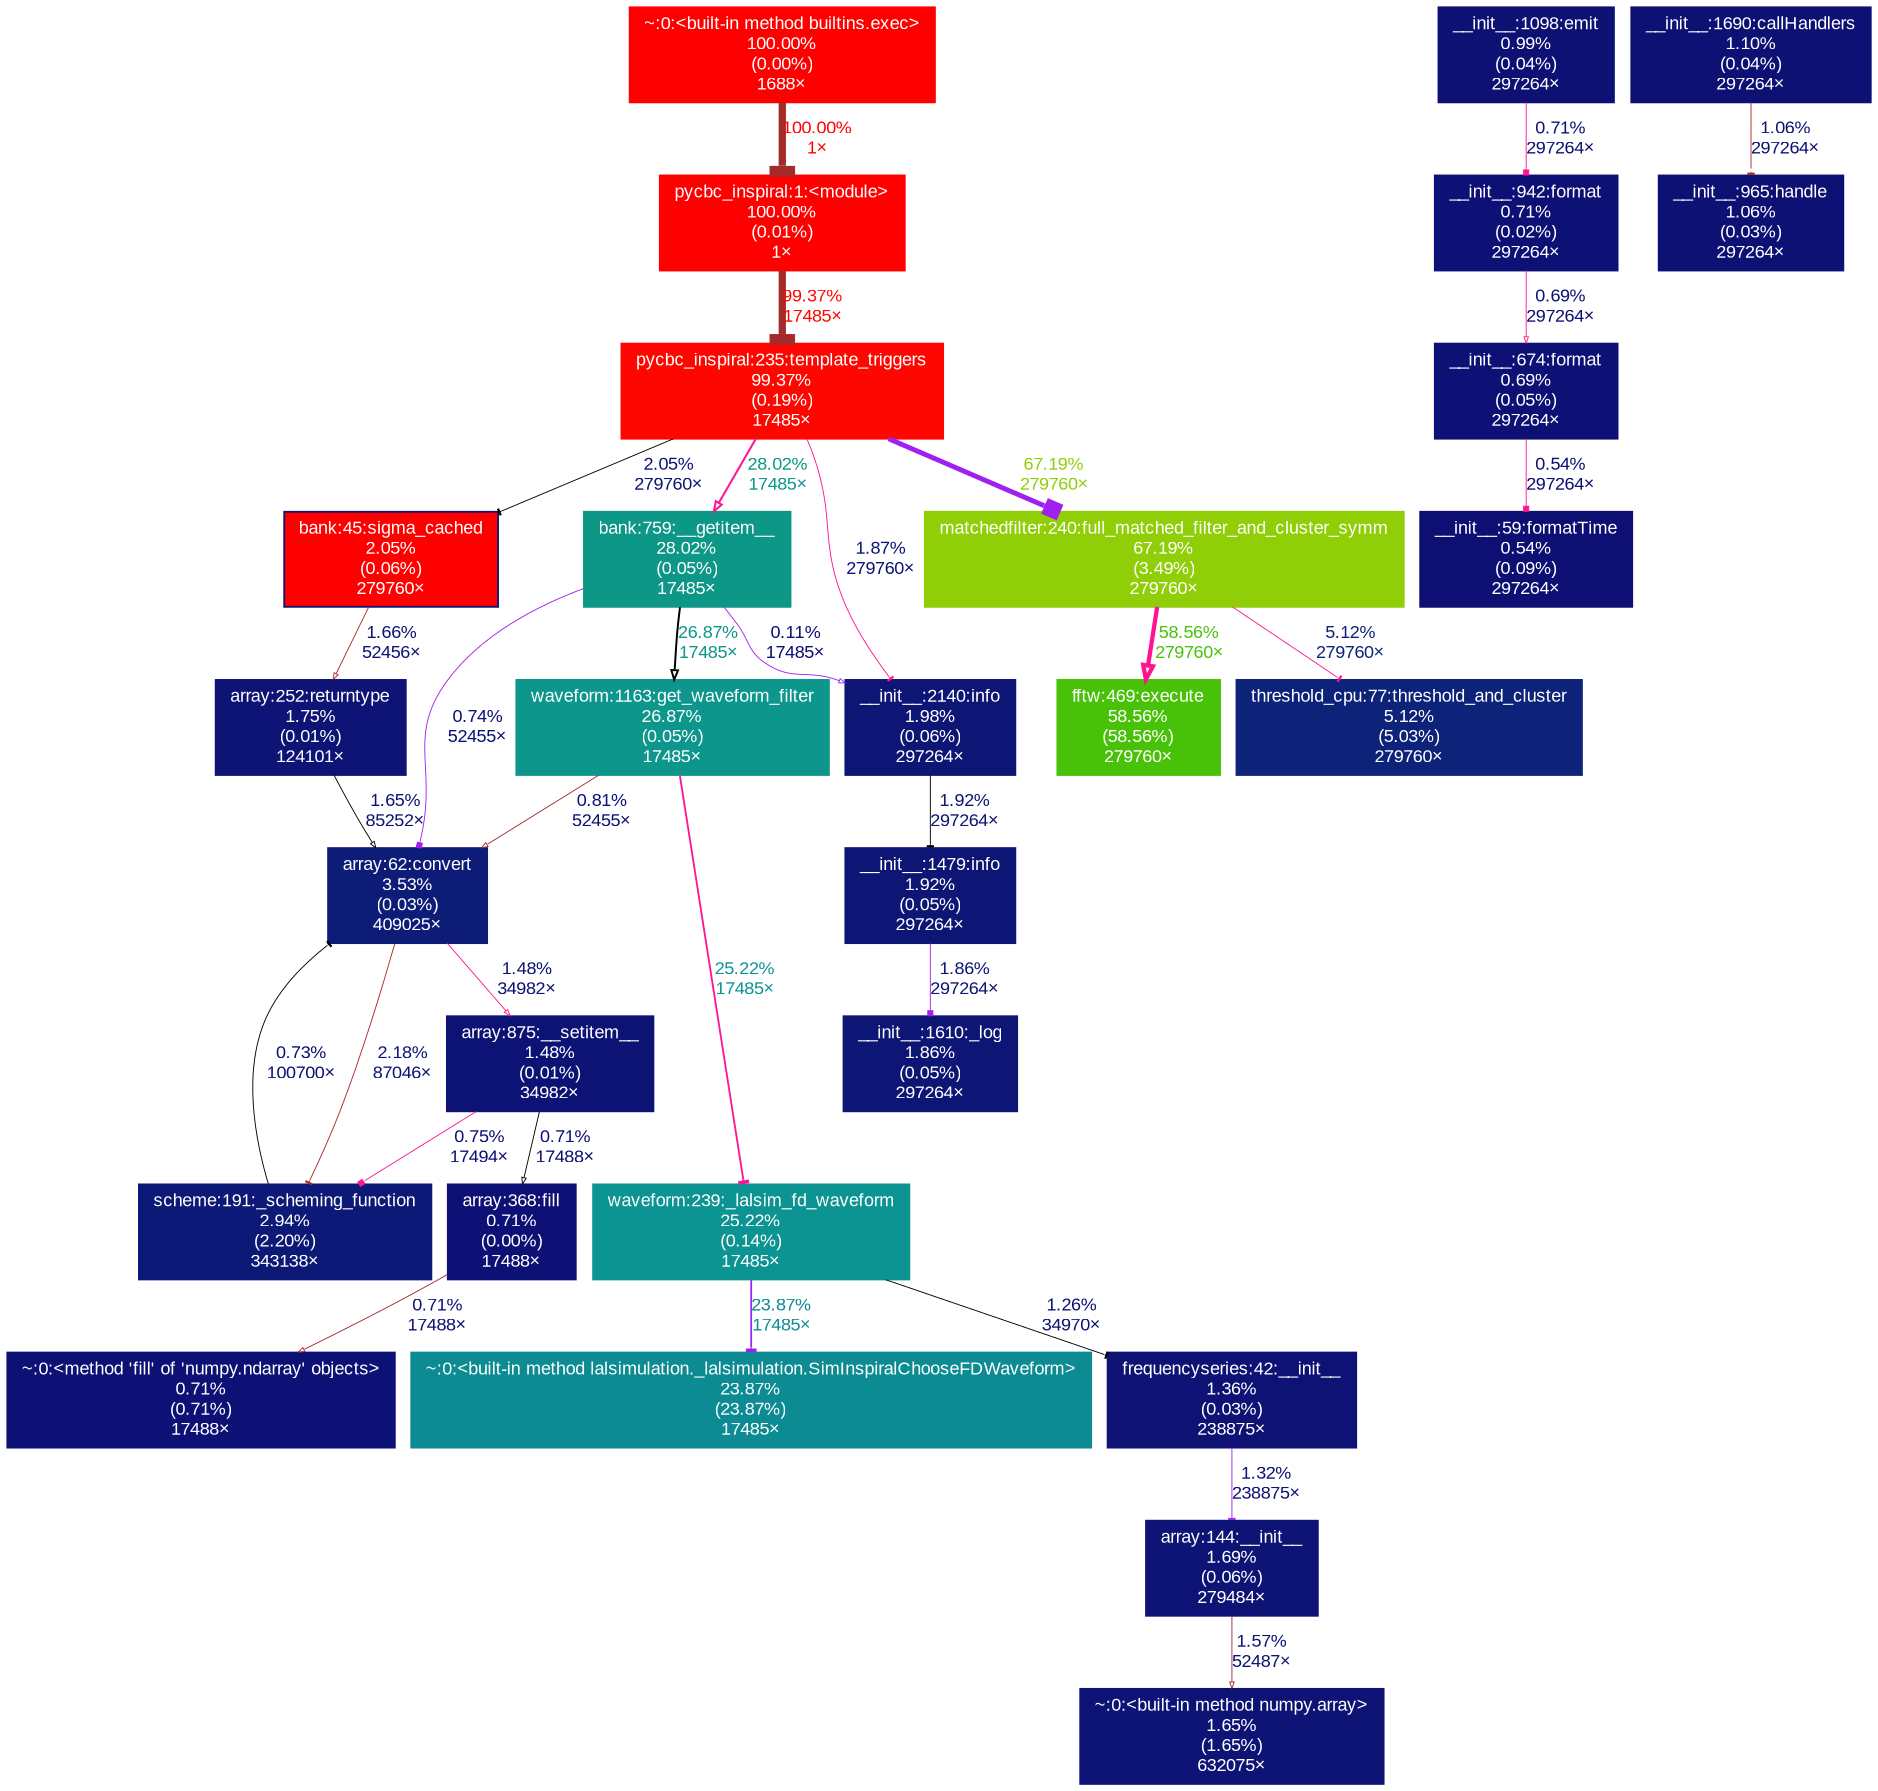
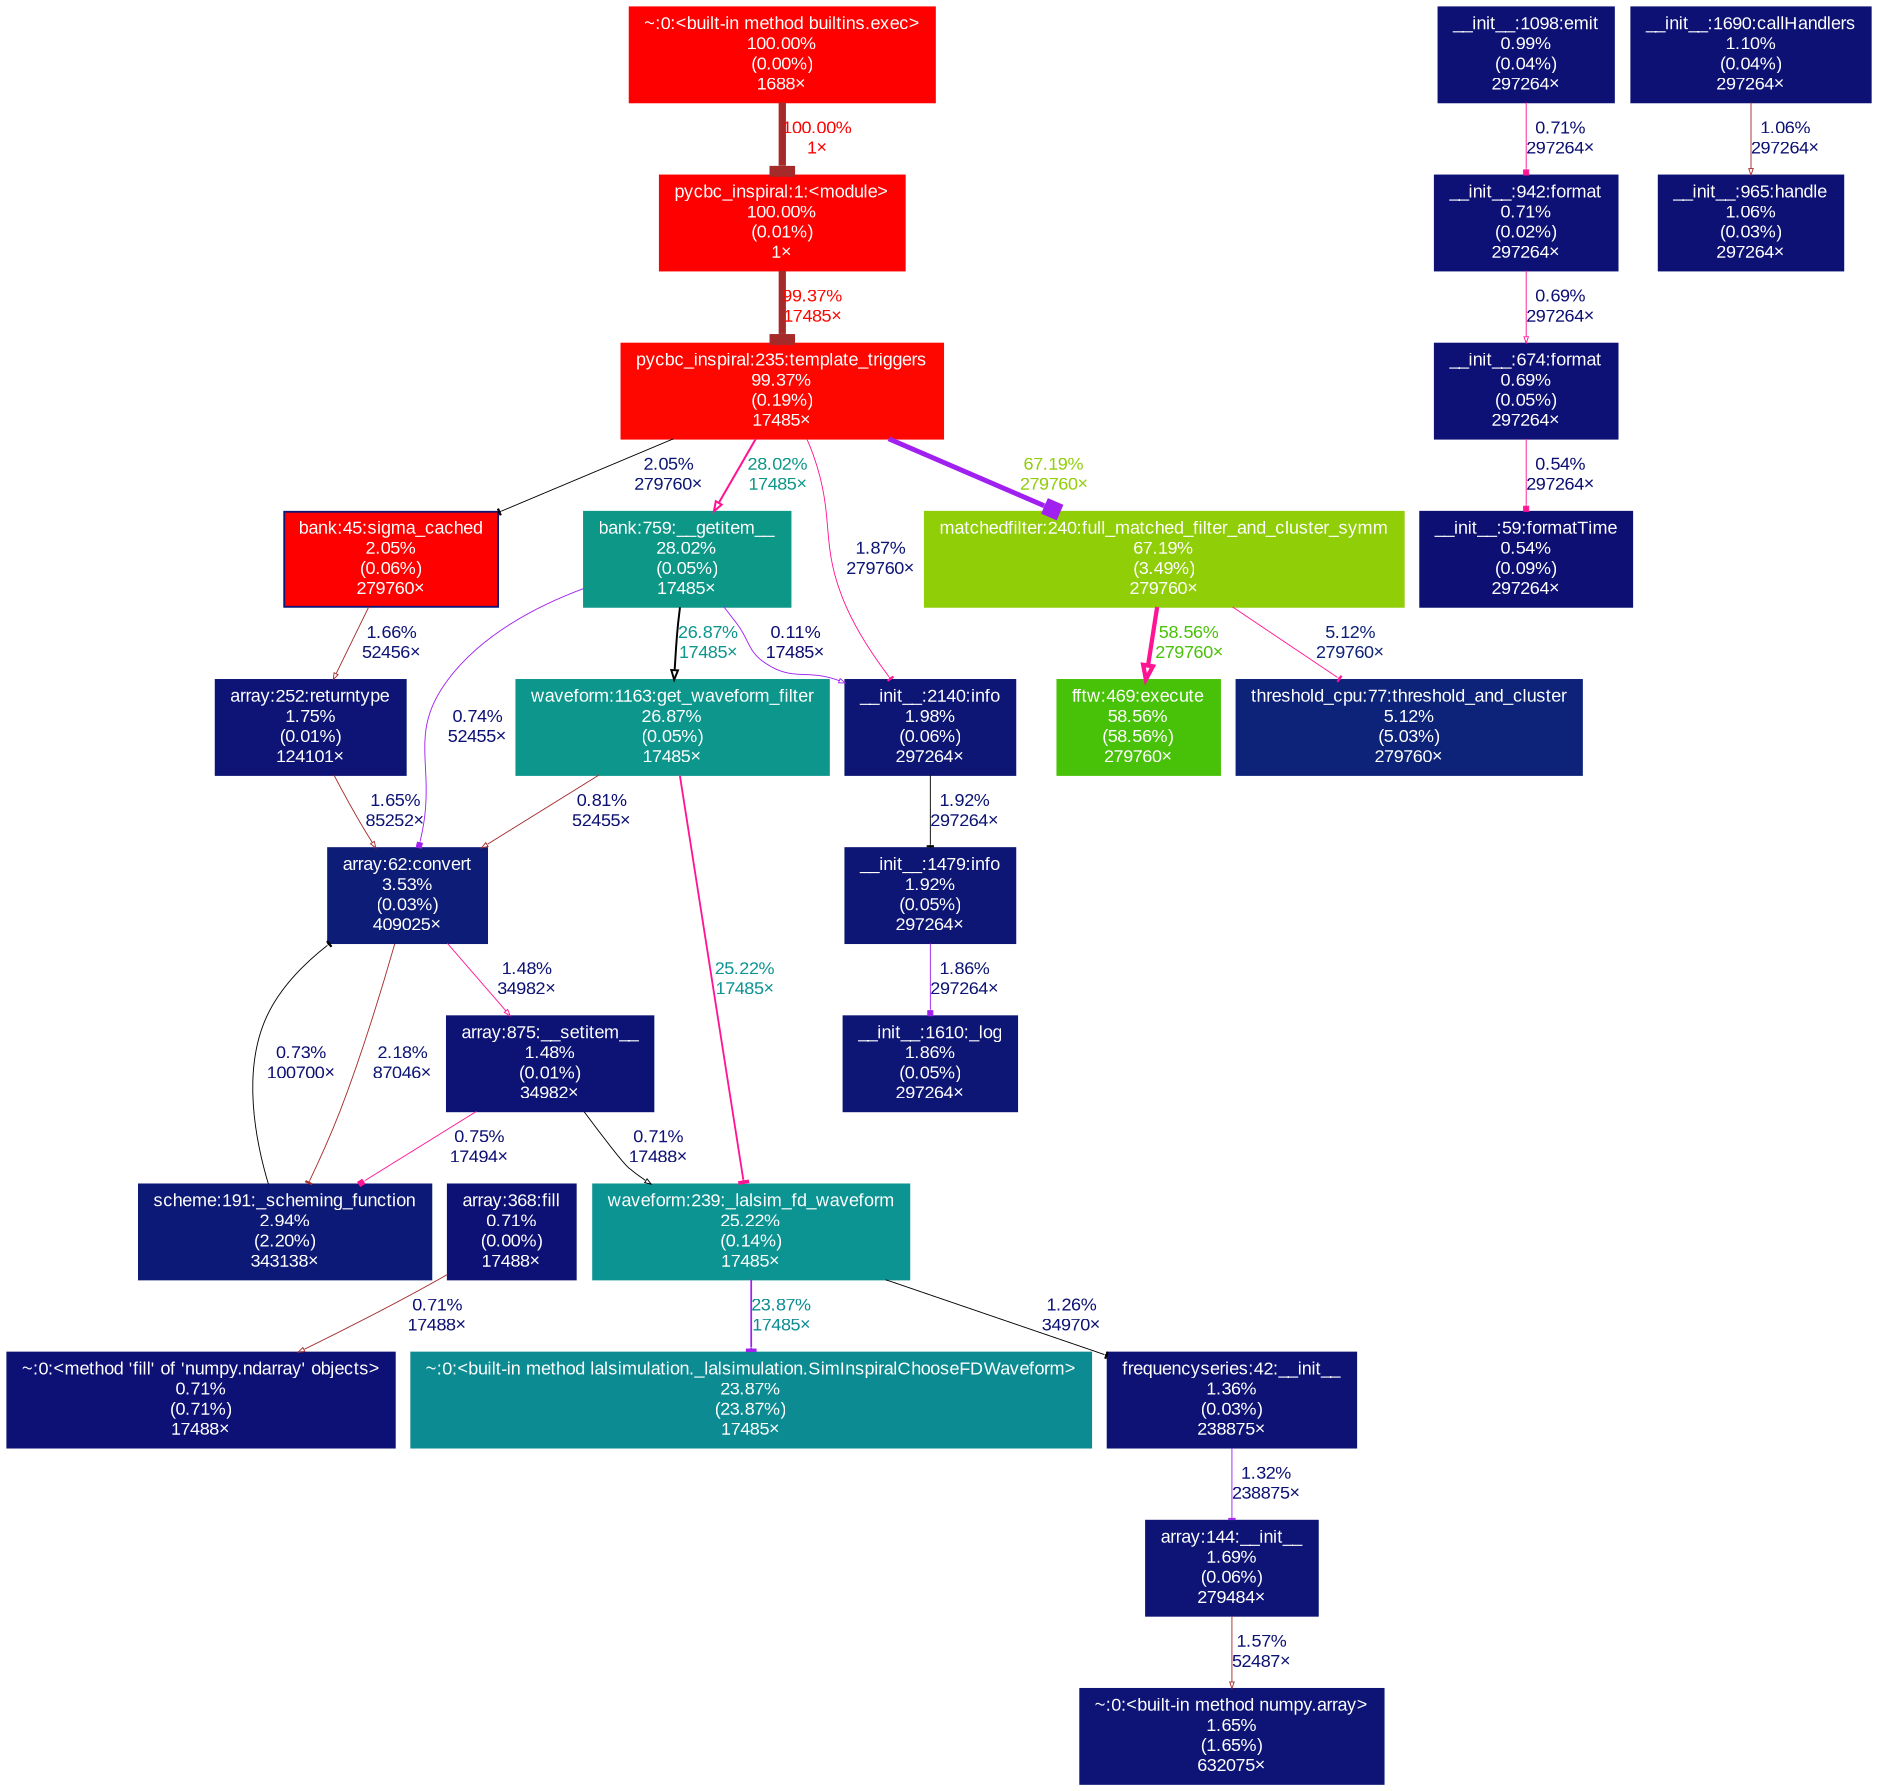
edge "__init__:1690:callHandlers 1.10% (0.04%) 297264×" -> "__init__:965:handle 1.06% (0.03%) 297264×": arrowhead tee -> onormal
edge "array:252:returntype 1.75% (0.01%) 124101×" -> "array:62:convert 3.53% (0.03%) 409025×": color black -> brown
edge "array:875:__setitem__ 1.48% (0.01%) 34982×" -> "array:368:fill 0.71% (0.00%) 17488×": now "array:875:__setitem__ 1.48% (0.01%) 34982×" -> "waveform:239:_lalsim_fd_waveform 25.22% (0.14%) 17485×"
